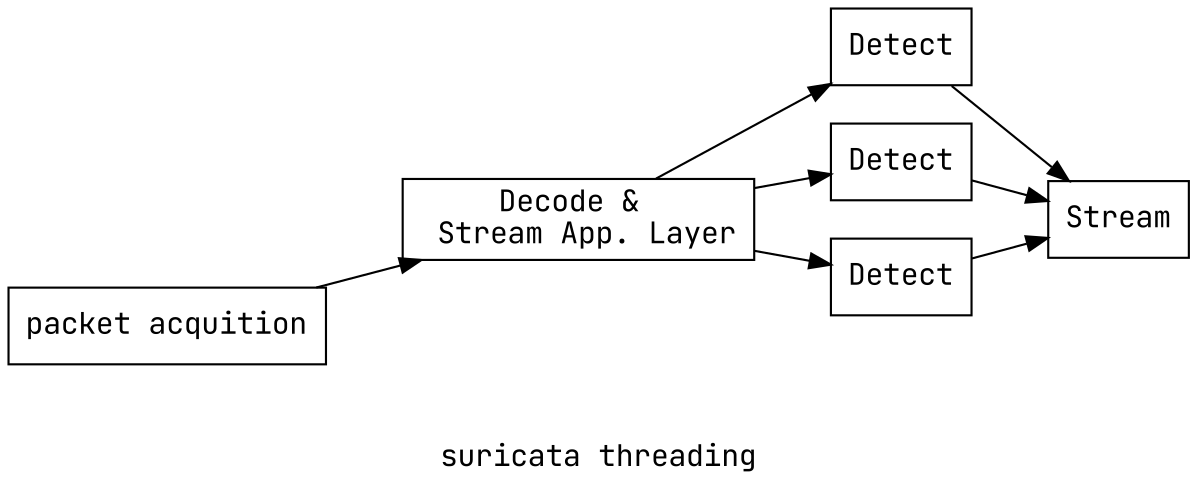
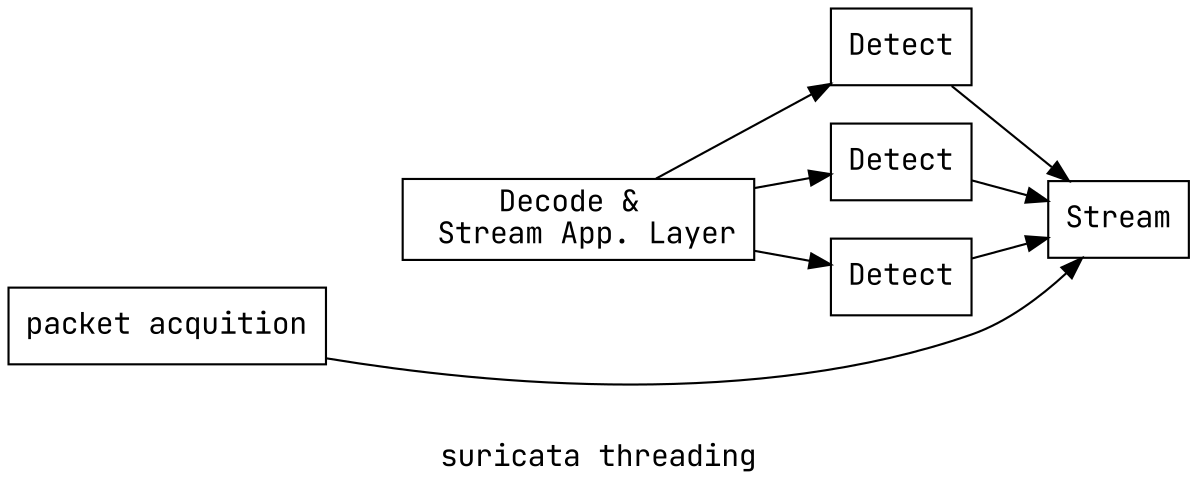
edge "packet acquition" -> "Decode & Stream App. Layer": now "packet acquition" -> "Stream"
